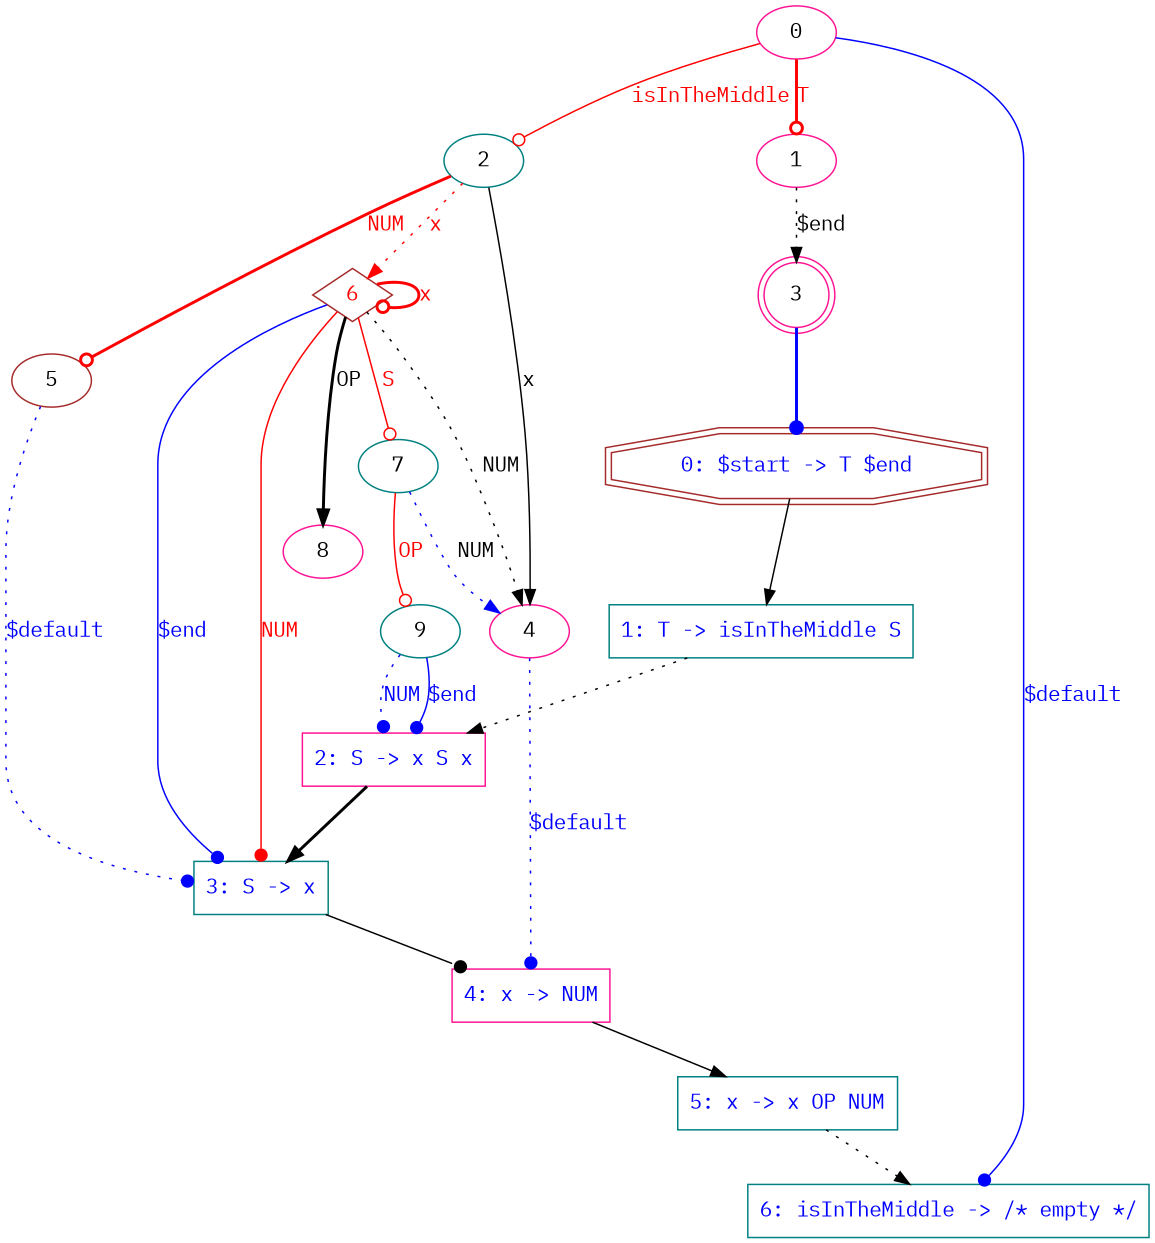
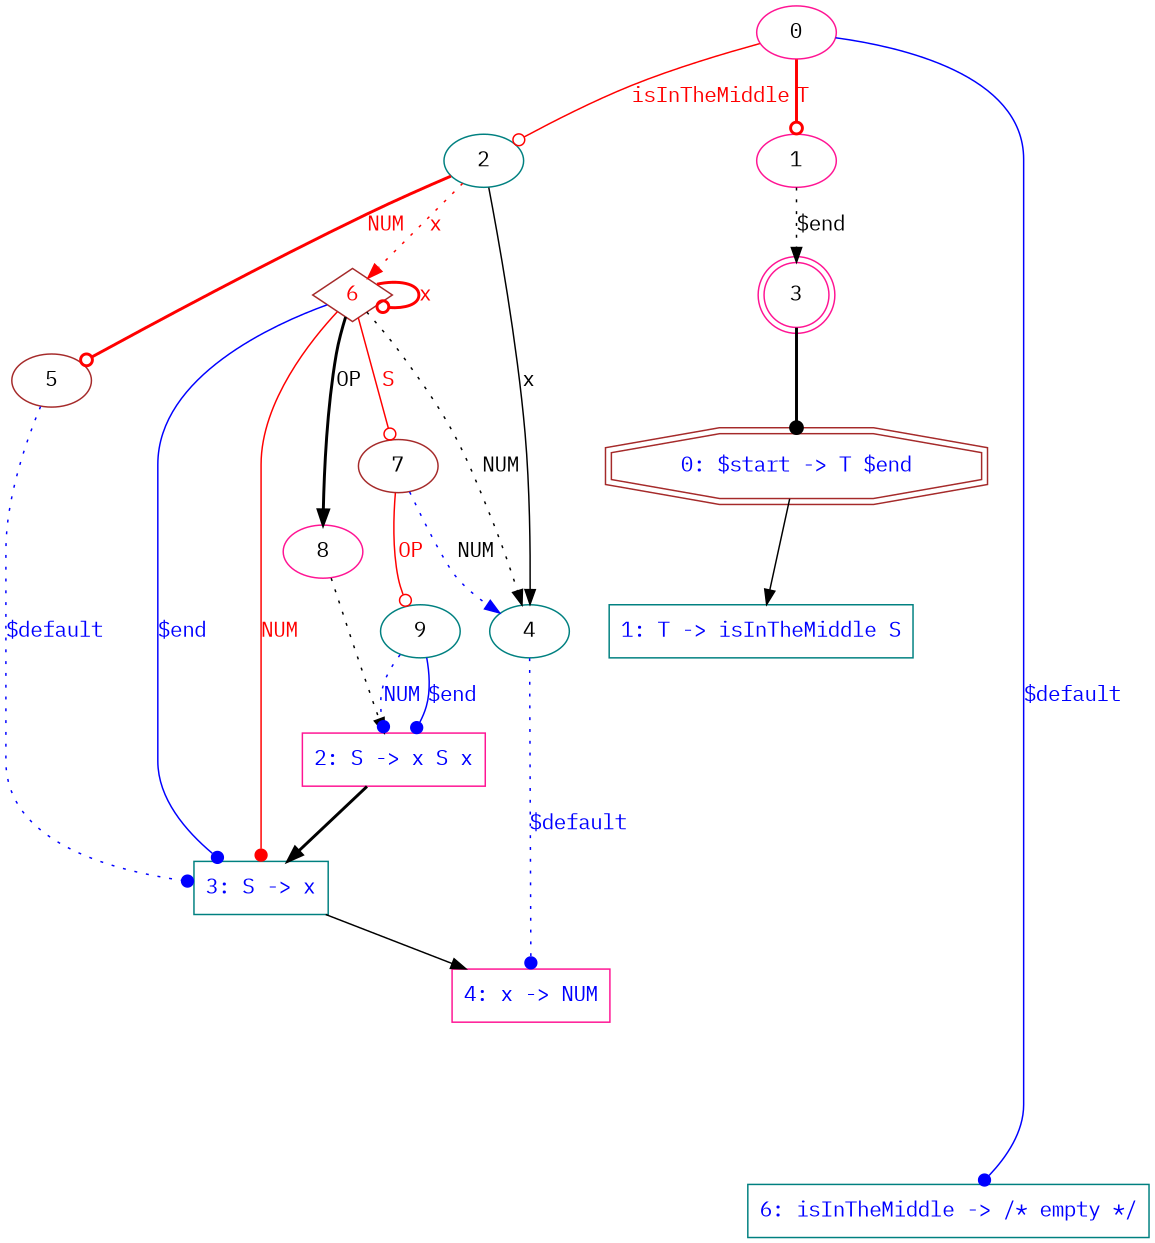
edge "3" -> "0: $start -> T $end": color blue -> black
node "7": color teal -> brown
node "4": color deeppink -> teal
edge "1: T -> isInTheMiddle S" -> "2: S -> x S x": now "8" -> "2: S -> x S x"
edge "3: S -> x" -> "4: x -> NUM": arrowhead dot -> normal
node "5: x -> x OP NUM": removed
